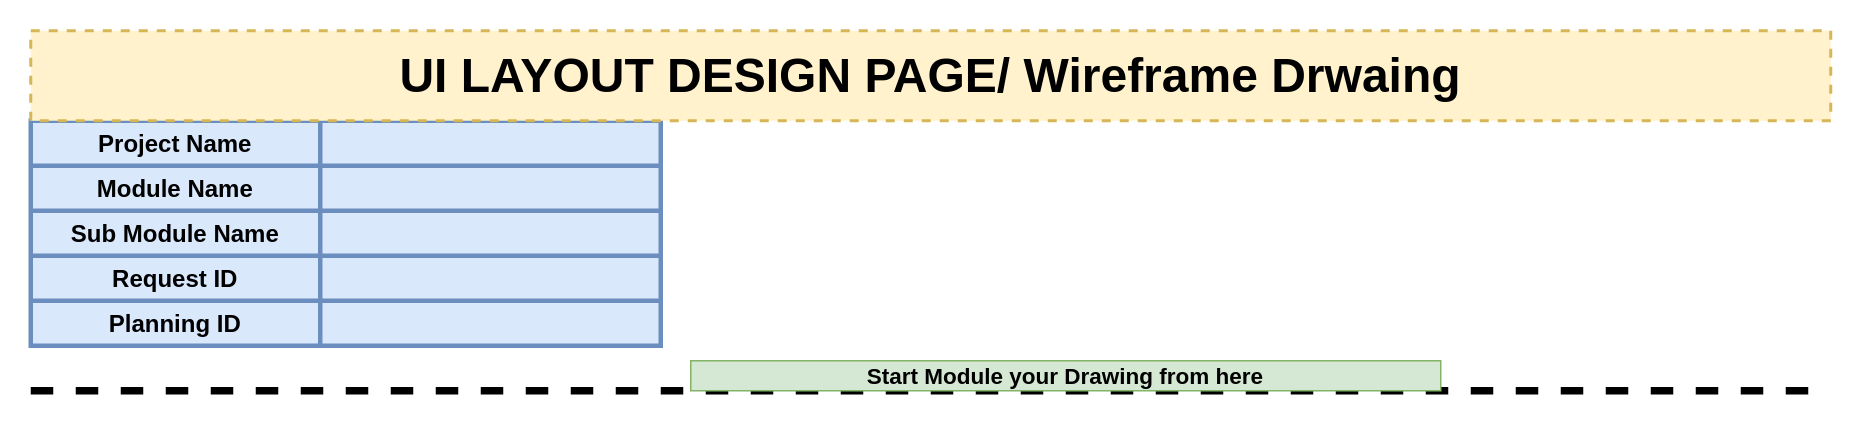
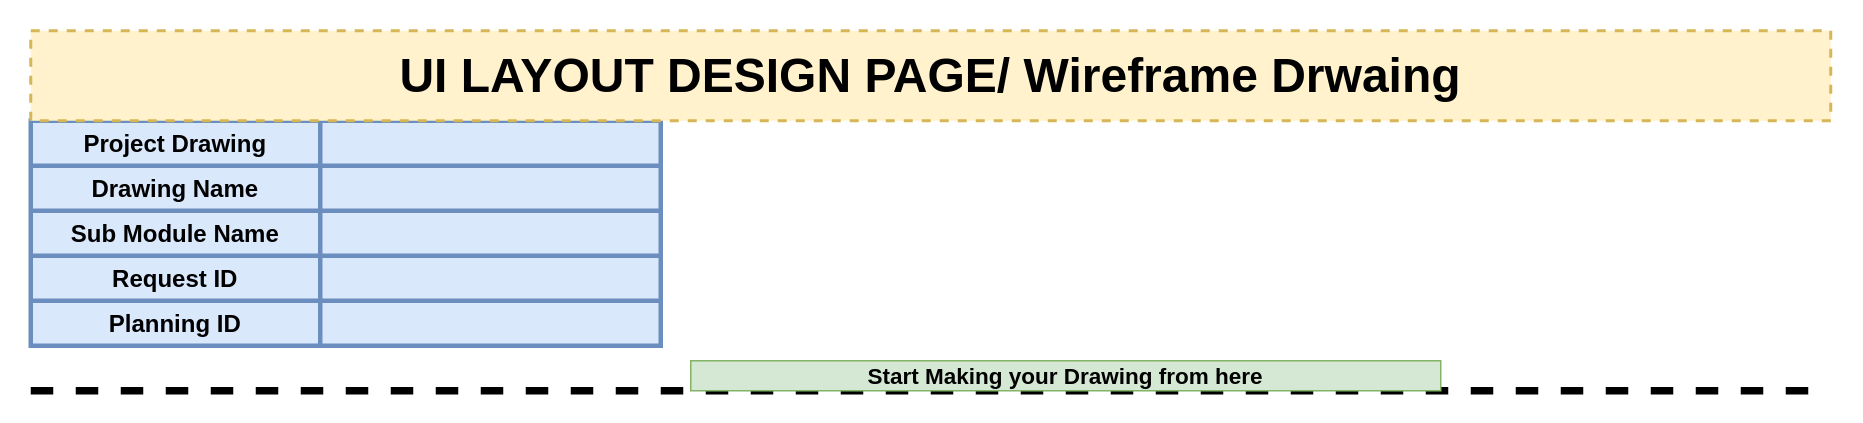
node "Project Name": label "Project Name" -> "Project Drawing"
node "Module Name": label "Module Name" -> "Drawing Name"
node "Start Module your Drawing from here": label "Start Module your Drawing from here" -> "Start Making your Drawing from here"
